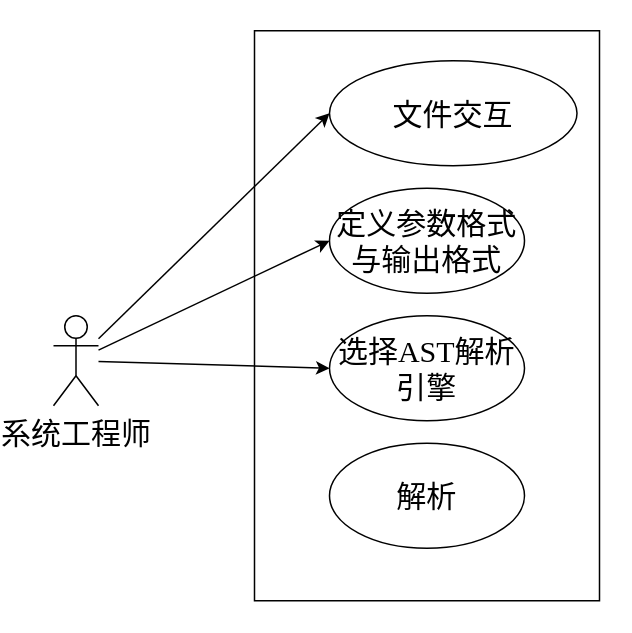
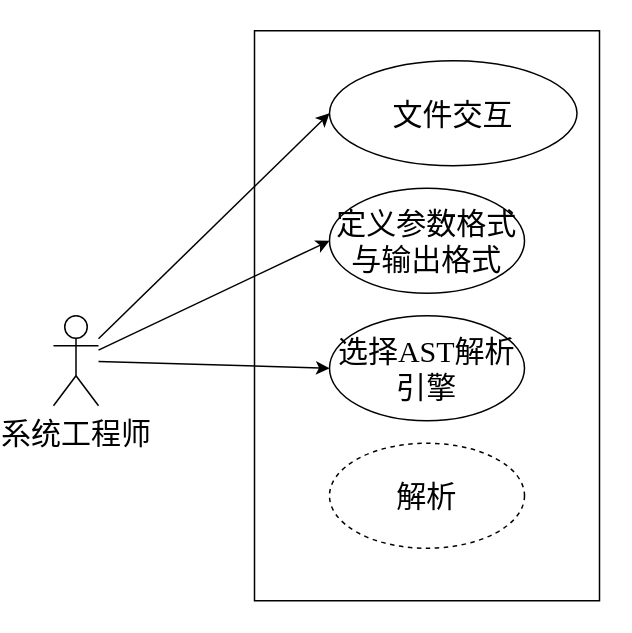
node "解析": style solid -> dashed
